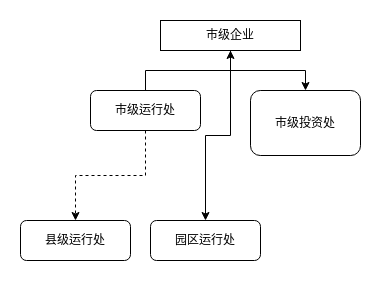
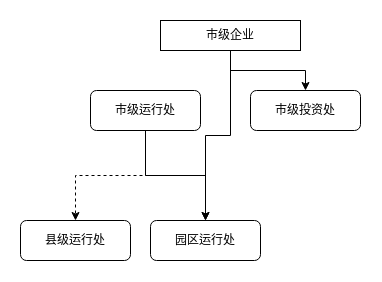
edge "市级运行处" -> "市级企业": now "市级运行处" -> "园区运行处"
node "市级投资处": size 110x65 -> 110x40
